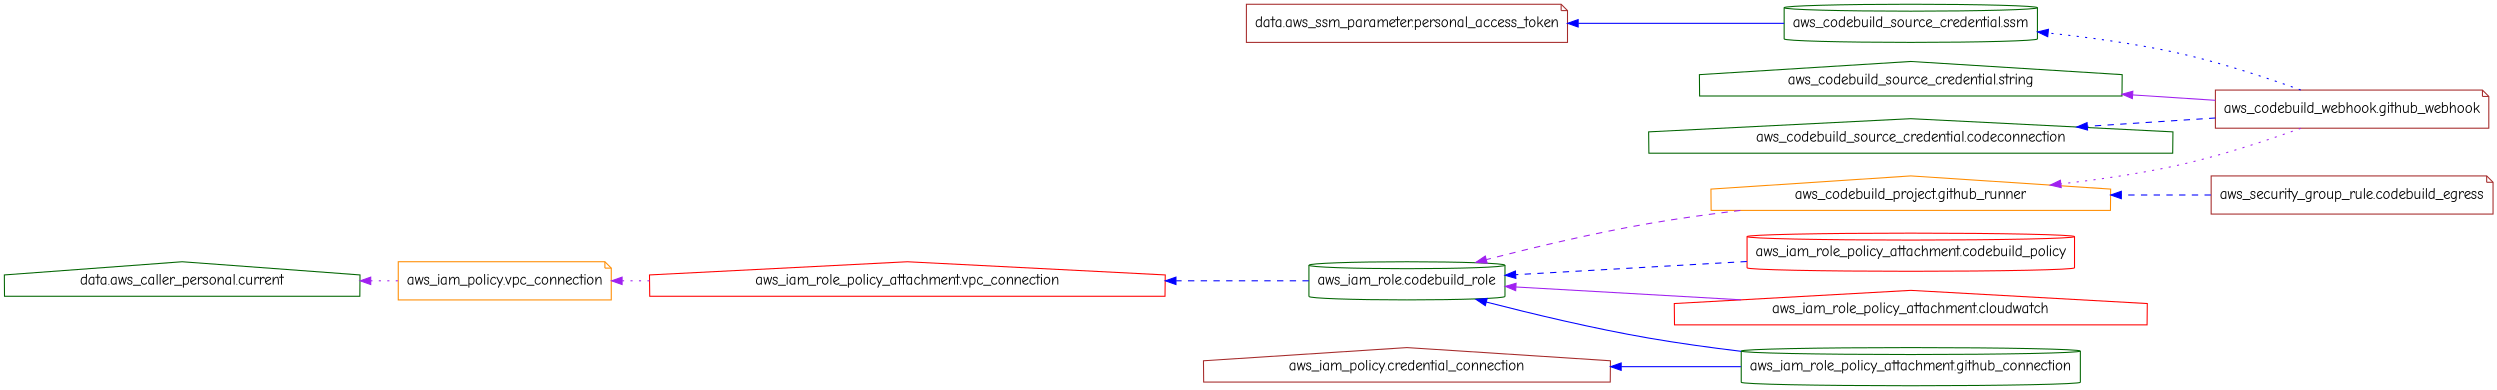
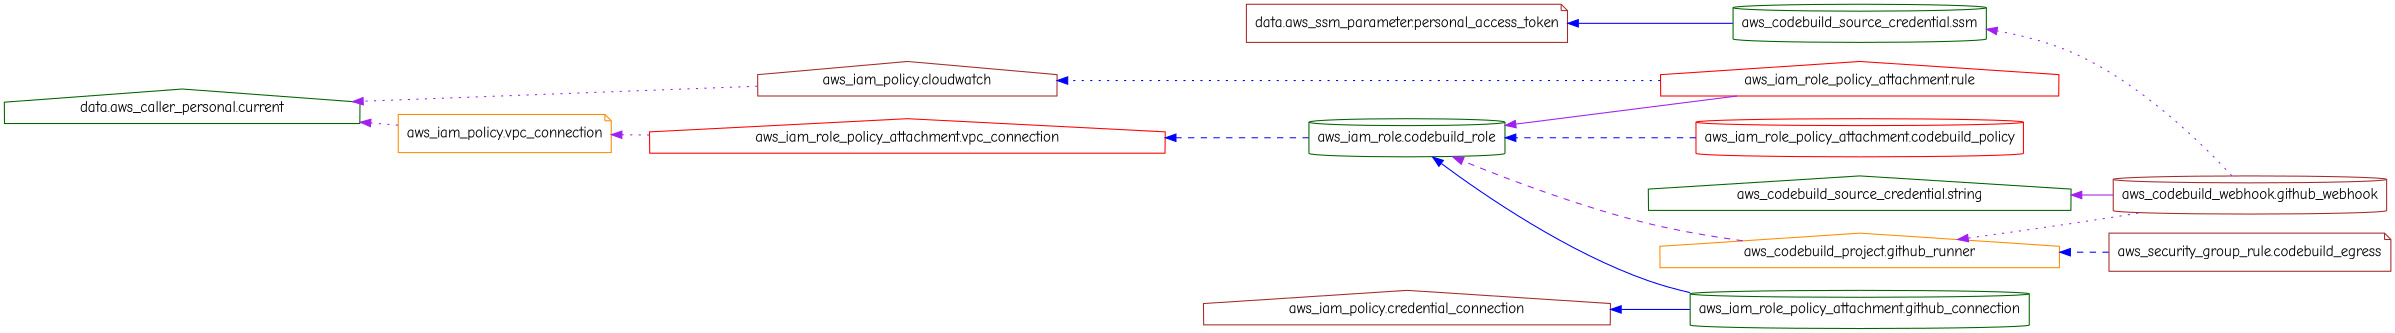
edge "aws_codebuild_webhook.github_webhook" -> "aws_codebuild_source_credential.ssm": color blue -> purple
node "aws_iam_policy.cloudwatch": added
node "aws_codebuild_webhook.github_webhook": shape note -> cylinder
node "aws_codebuild_source_credential.codeconnection": removed
node "aws_iam_role_policy_attachment.cloudwatch": label "aws_iam_role_policy_attachment.cloudwatch" -> "aws_iam_role_policy_attachment.rule"
